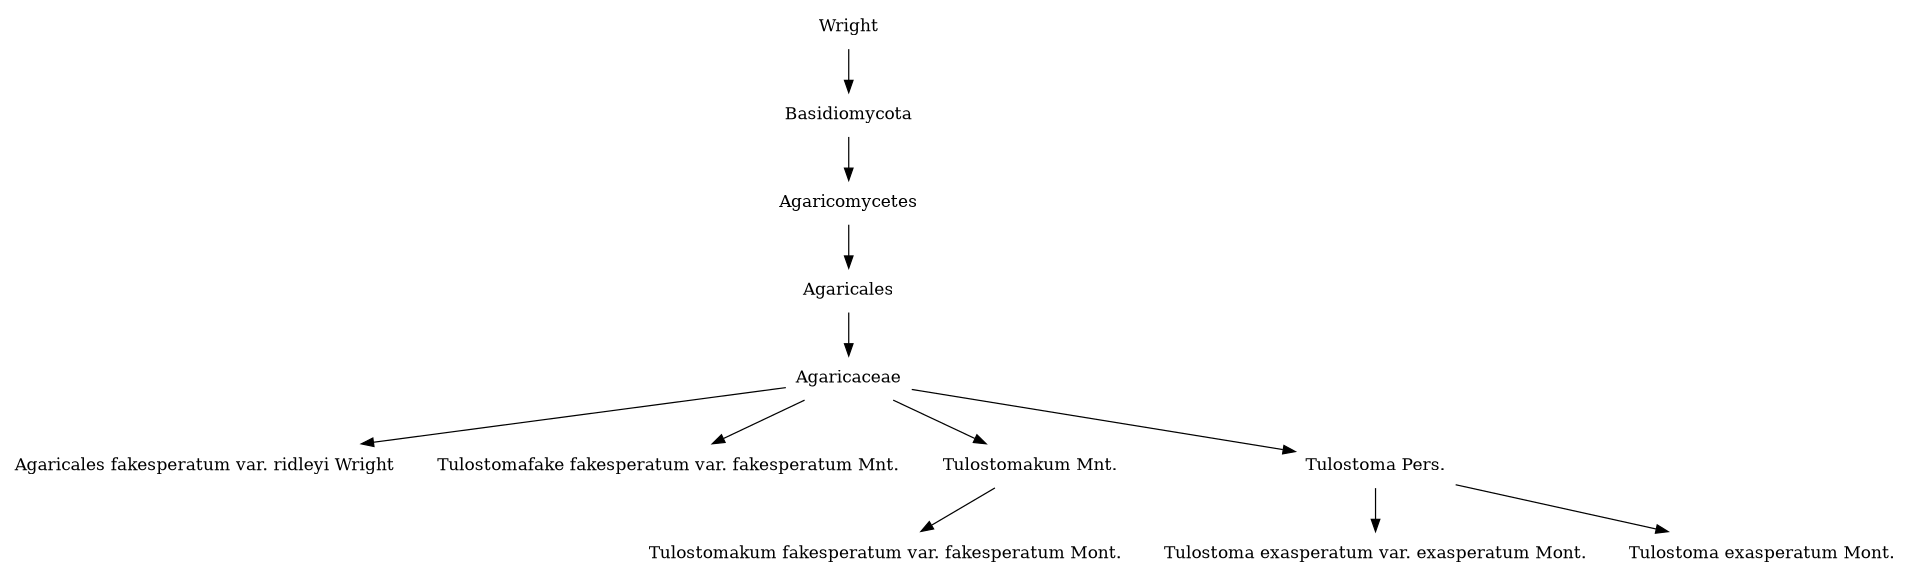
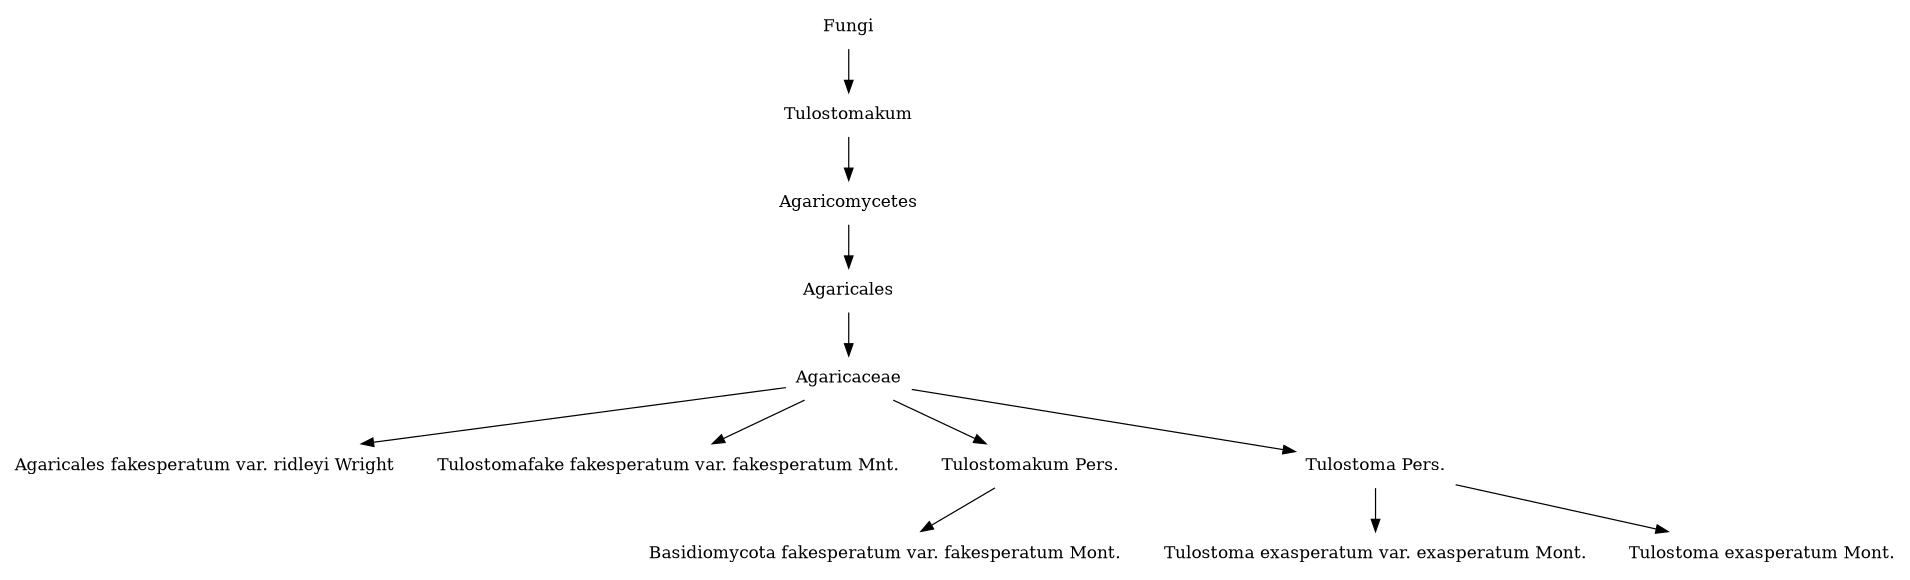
node "Wright": label "Wright" -> "Fungi"
node "Basidiomycota": label "Basidiomycota" -> "Tulostomakum"
node "Tulostomakum Mnt.": label "Tulostomakum Mnt." -> "Tulostomakum Pers."
node "Tulostomakum fakesperatum var. fakesperatum Mont.": label "Tulostomakum fakesperatum var. fakesperatum Mont." -> "Basidiomycota fakesperatum var. fakesperatum Mont."
